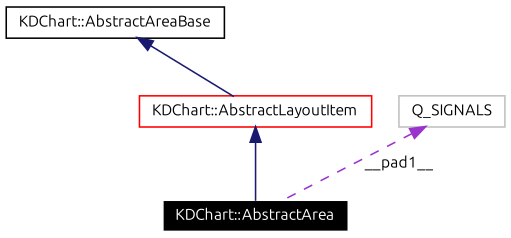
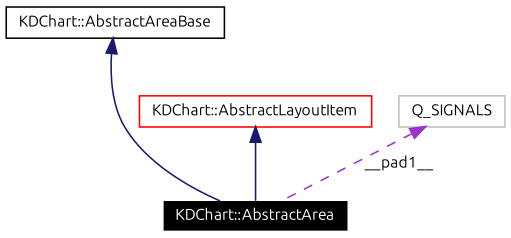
edge "KDChart::AbstractLayoutItem" -> "KDChart::AbstractAreaBase": now "KDChart::AbstractArea" -> "KDChart::AbstractAreaBase"
